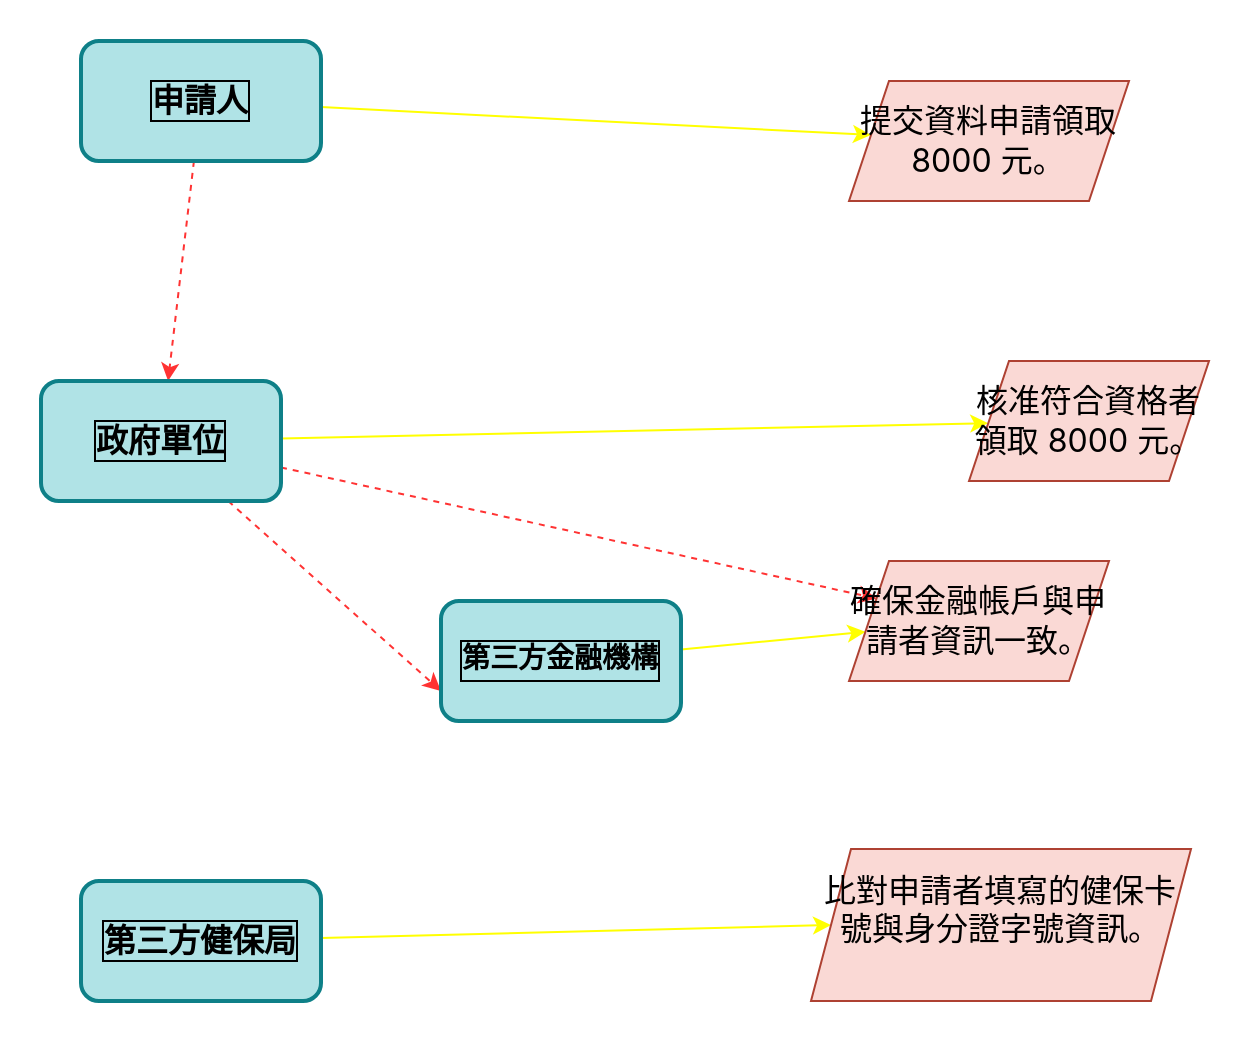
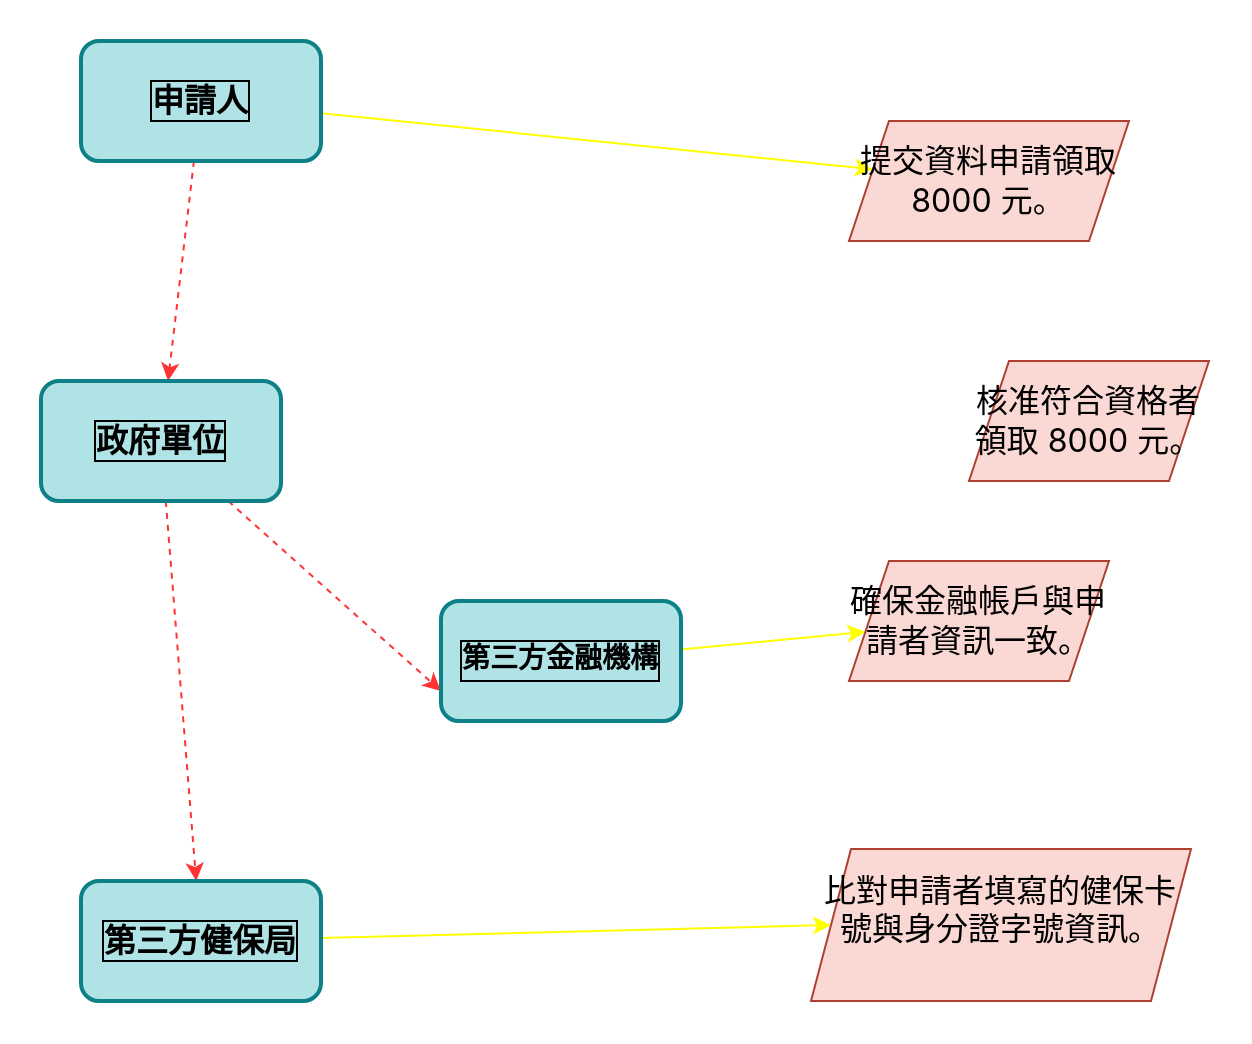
node "提交資料申請領取 8000 元。": moved (989, 141) -> (989, 181)
edge "政府單位" -> "核准符合資格者領取 8000 元。": removed
edge "政府單位" -> "確保金融帳戶與申請者資訊一致。": now "政府單位" -> "第三方健保局"
